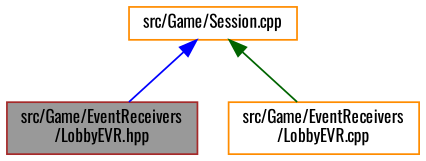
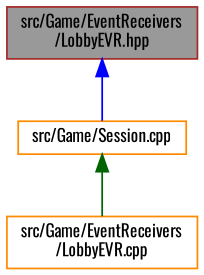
edge "src/Game/EventReceivers /LobbyEVR.hpp" -> "src/Game/Session.cpp": reversed
